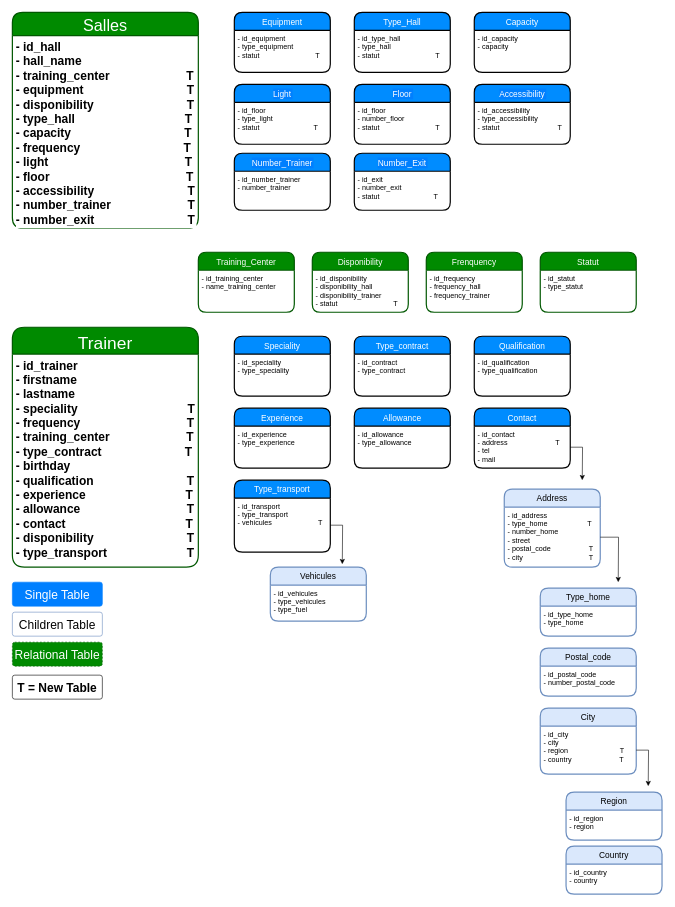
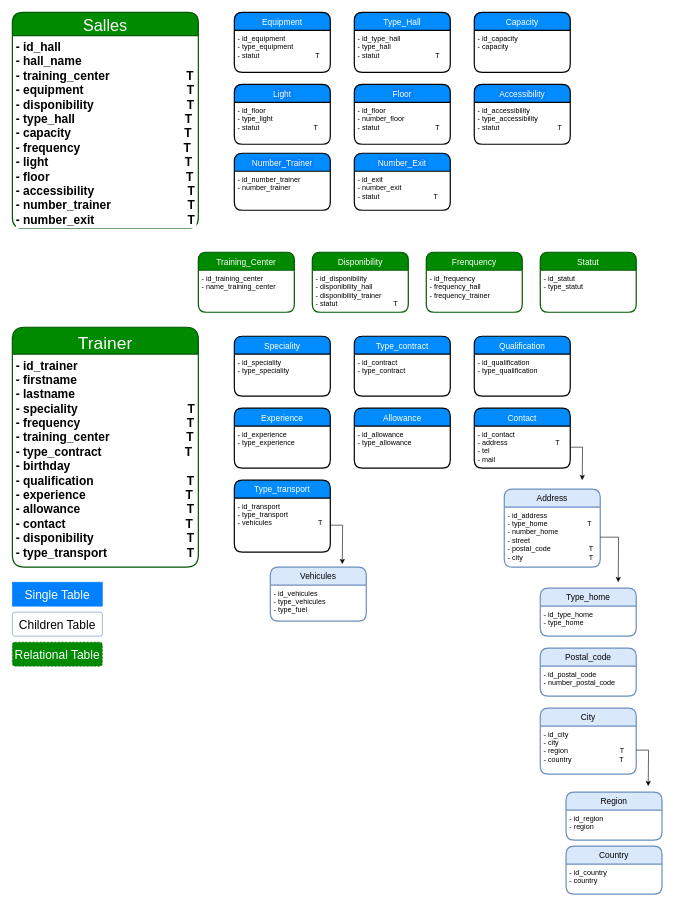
node "Single Table": shape rounded rectangle -> rectangle
node "T = New Table": removed
